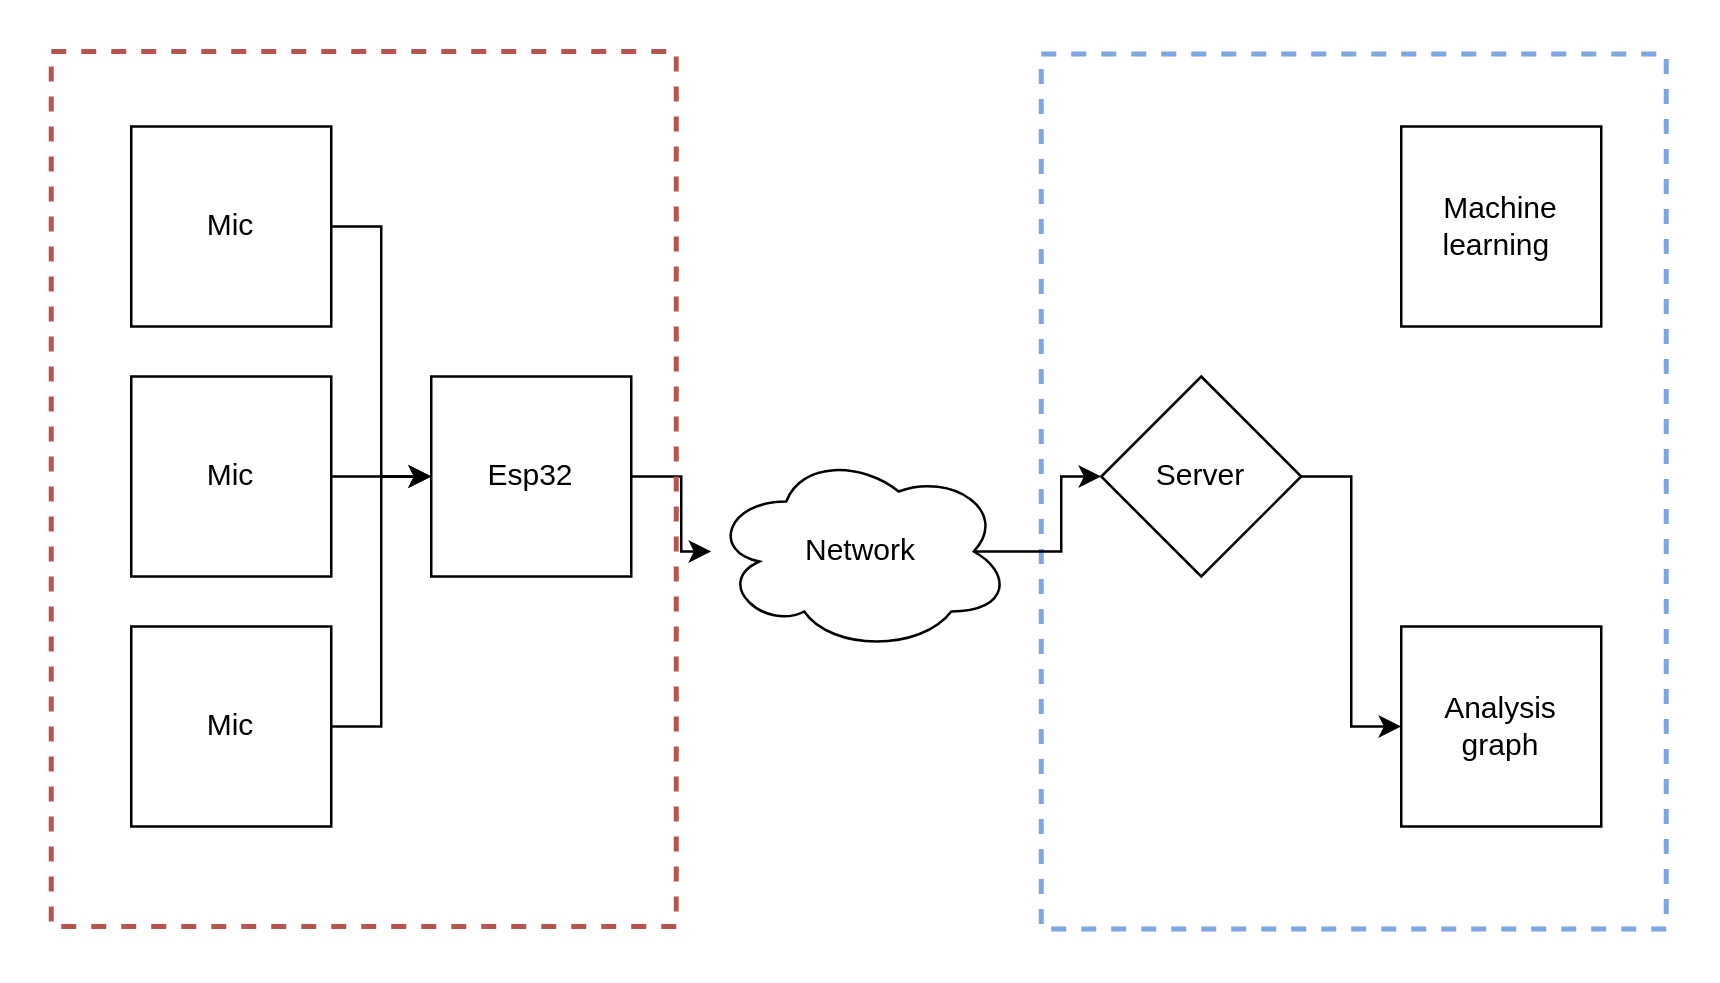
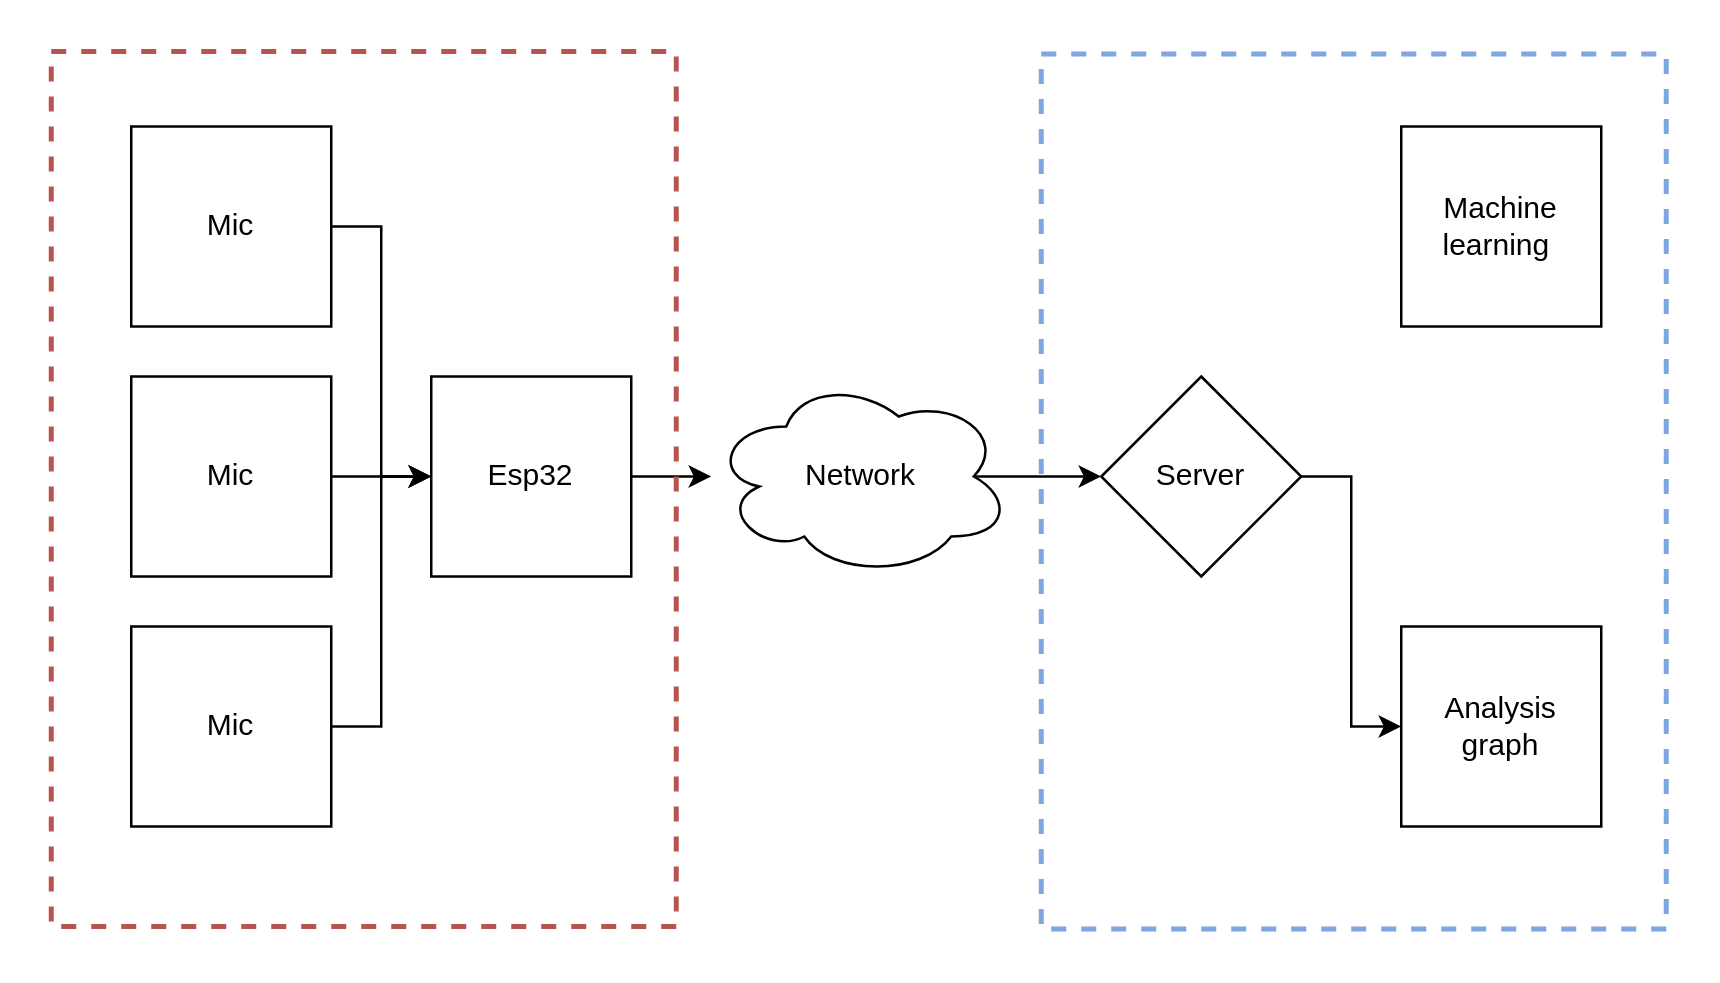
node "Network": moved (861, 551) -> (861, 476)
